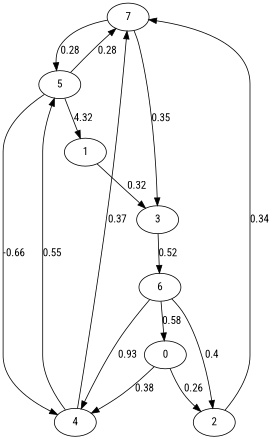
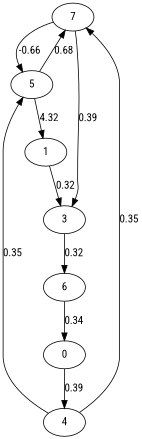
edge "7" -> "5": label "0.28" -> "-0.66"
edge "5" -> "7": label "0.28" -> "0.68"
edge "7" -> "3": label "0.35" -> "0.39"
edge "4" -> "7": label "0.37" -> "0.35"
edge "4" -> "5": label "0.55" -> "0.35"
edge "3" -> "6": label "0.52" -> "0.32"
edge "5" -> "4": removed, label "-0.66"
edge "6" -> "0": label "0.58" -> "0.34"
edge "6" -> "4": removed, label "0.93"
edge "0" -> "4": label "0.38" -> "0.39"
node "2": removed
